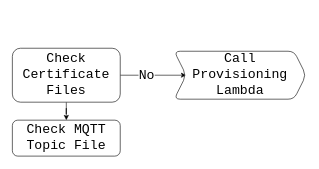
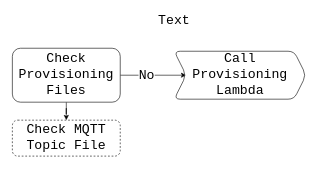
node "Text": added
node "Check Certificate Files": label "Check Certificate Files" -> "Check Provisioning Files"
node "Check MQTT Topic File": style solid -> dashed
